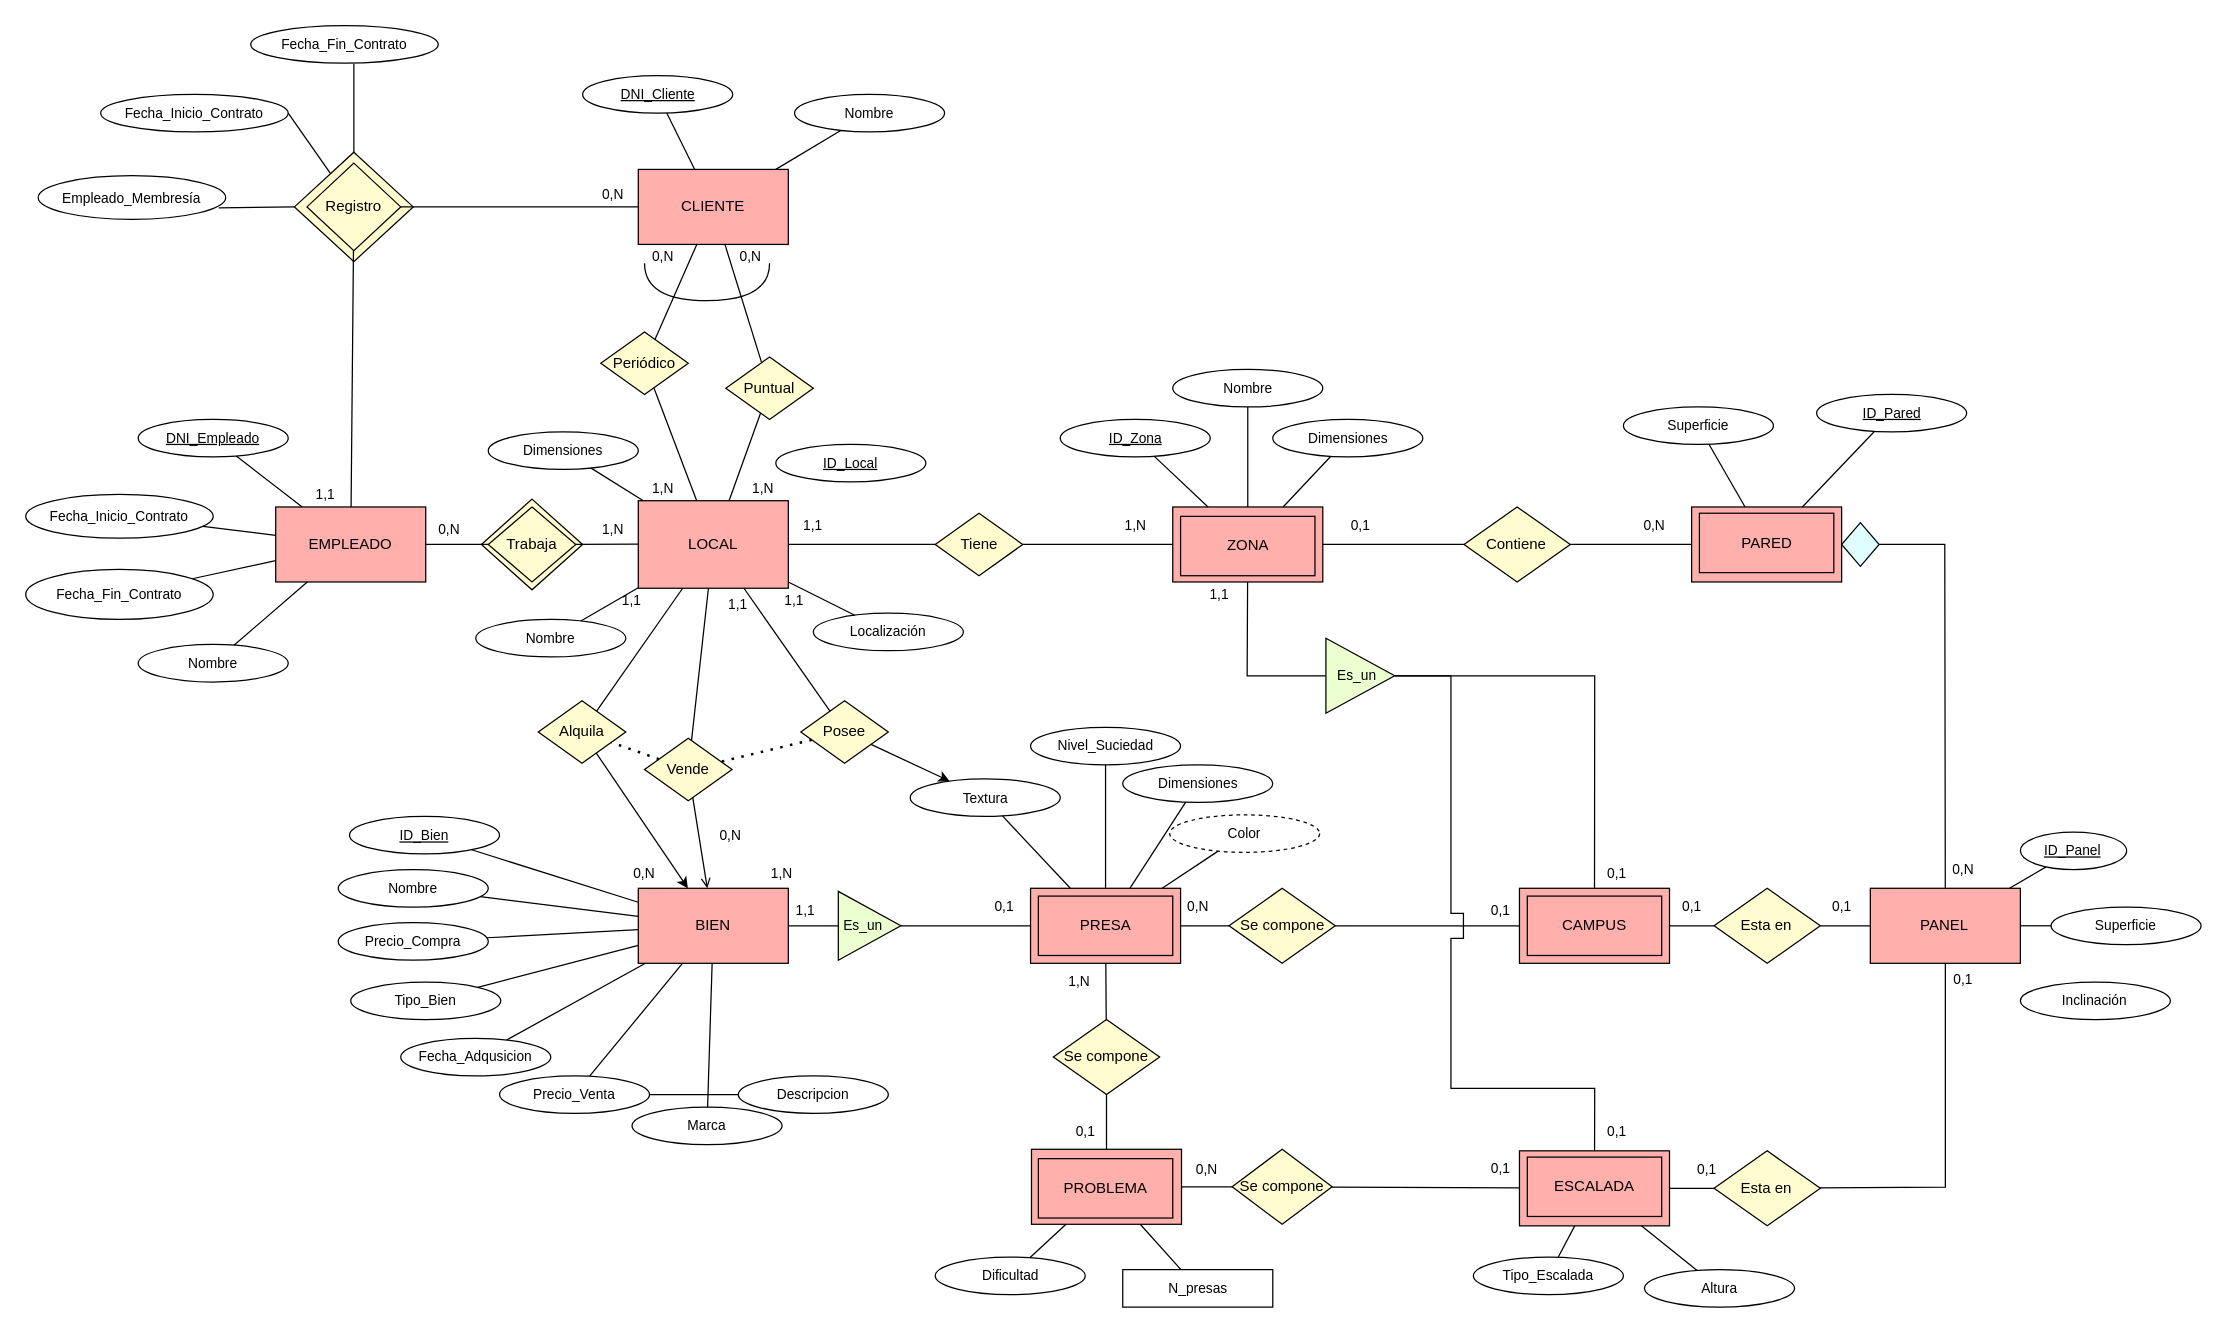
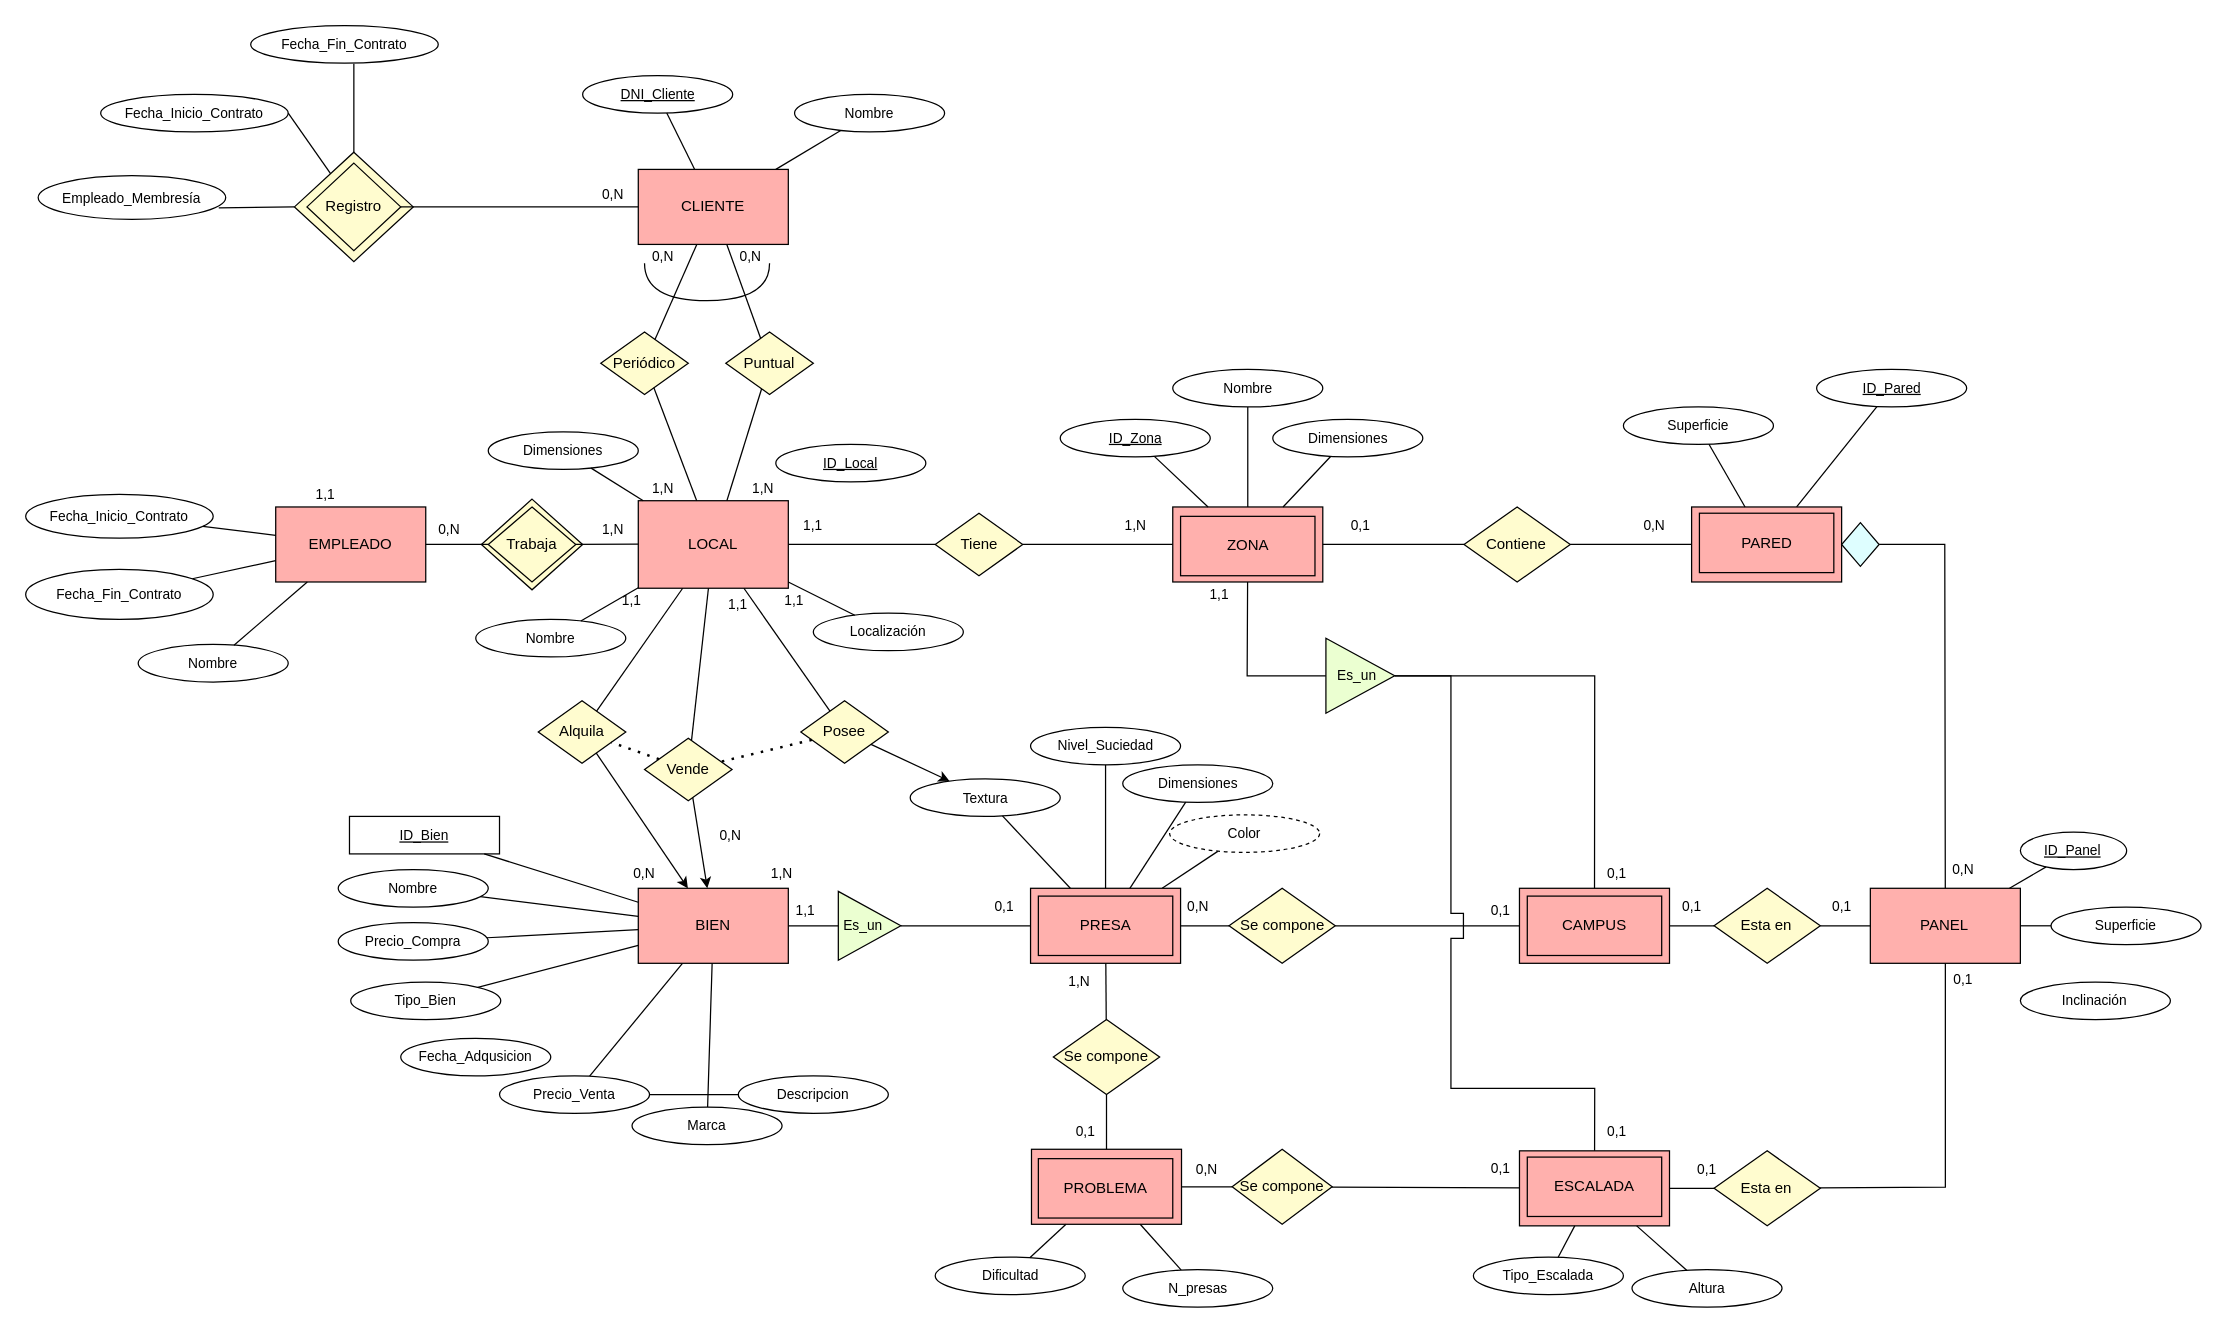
edge "Registro" -- "EMPLEADO": removed
node "Puntual": moved (769, 388) -> (769, 363)
node "ID_Pared": moved (1891, 413) -> (1891, 388)
node "DNI_Empleado": removed
edge "DNI_Empleado" -- "EMPLEADO": removed
node "ID_Bien": shape ellipse -> rectangle
edge "Vende" -> "BIEN": arrowhead open -> classic
edge "BIEN" -- "Fecha_Adqusicion": removed
node "N_presas": shape rectangle -> ellipse
node "Altura": moved (1719, 1288) -> (1707, 1288)
